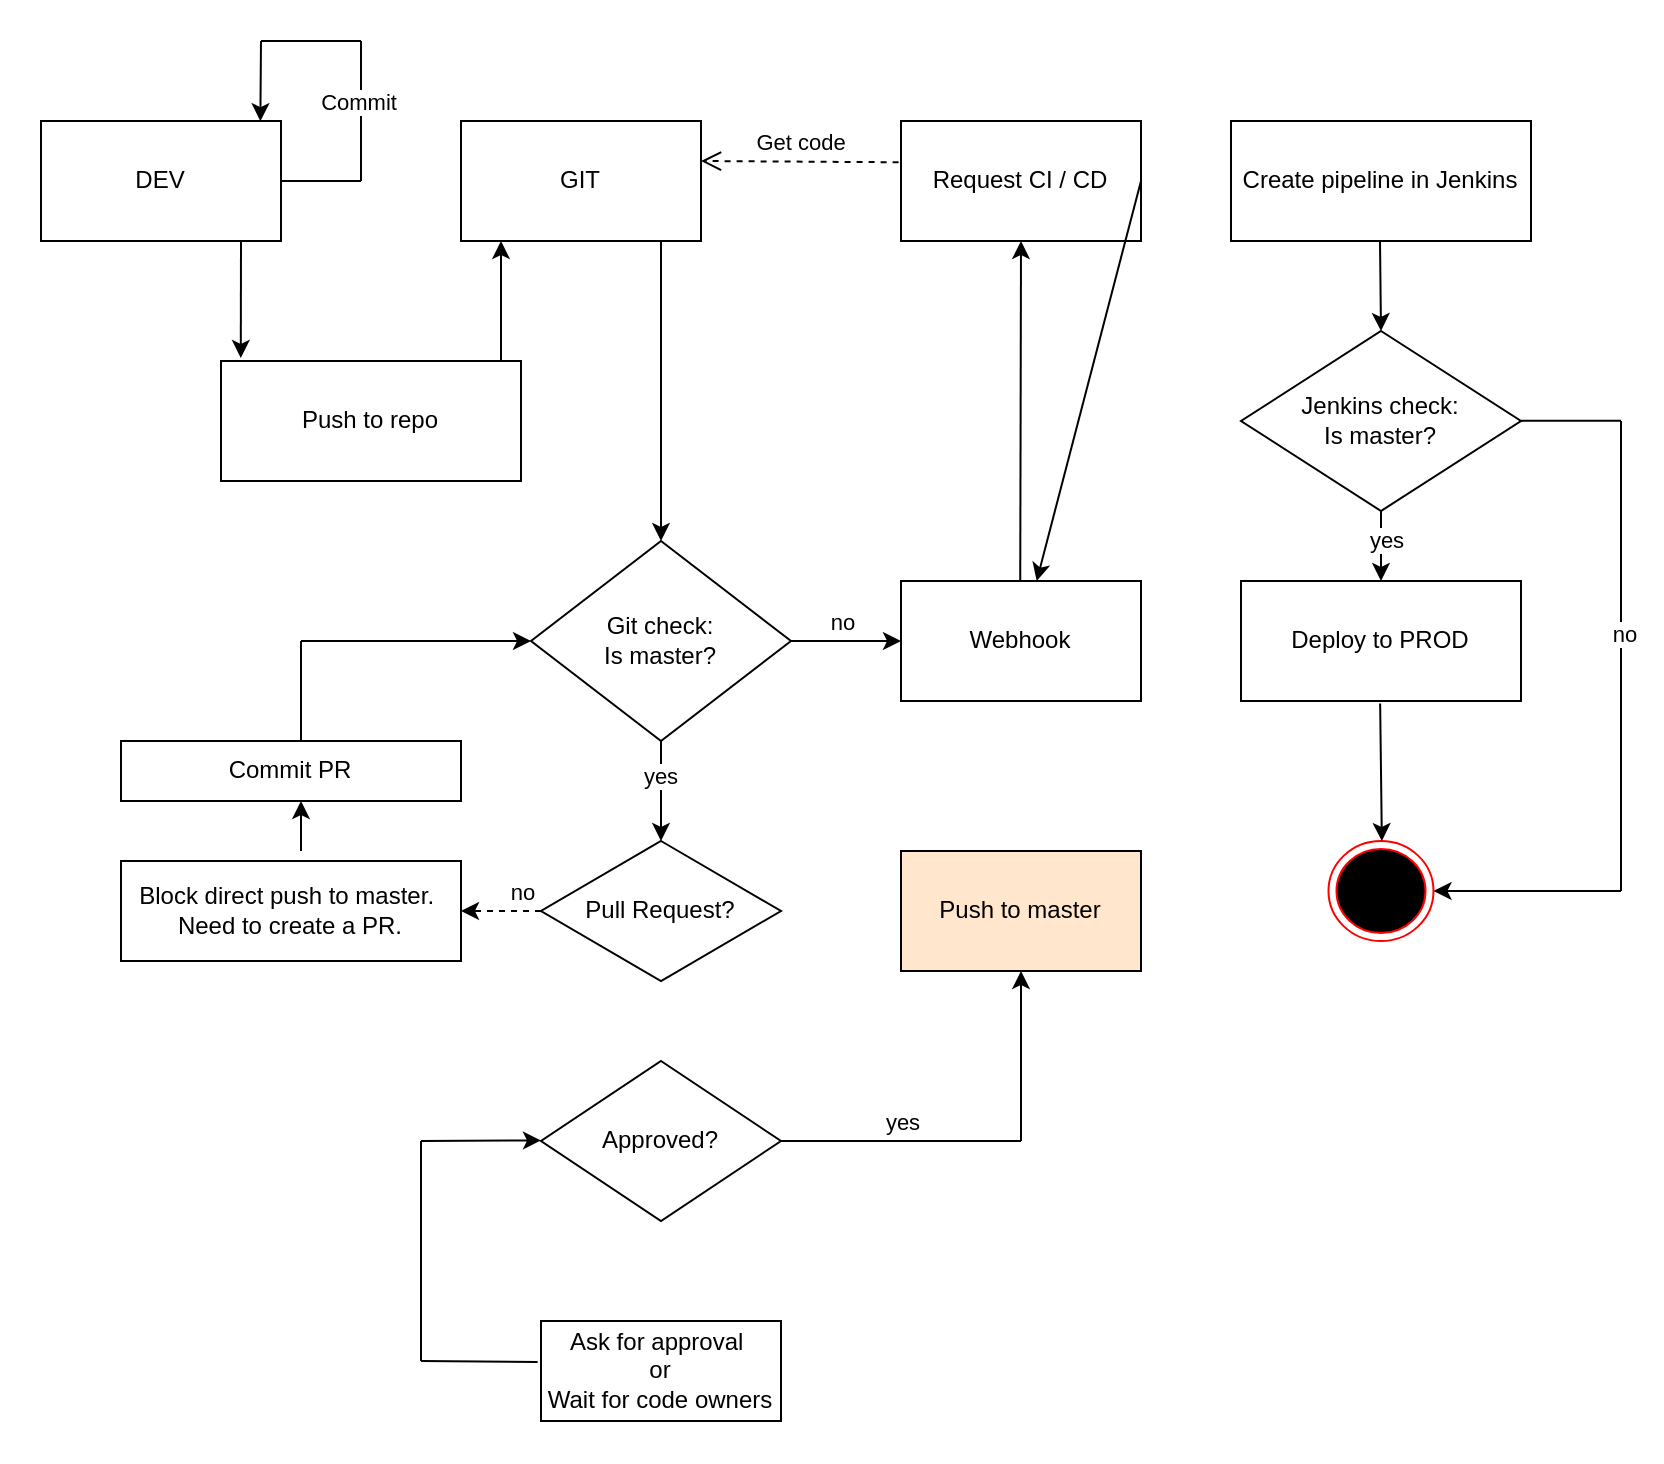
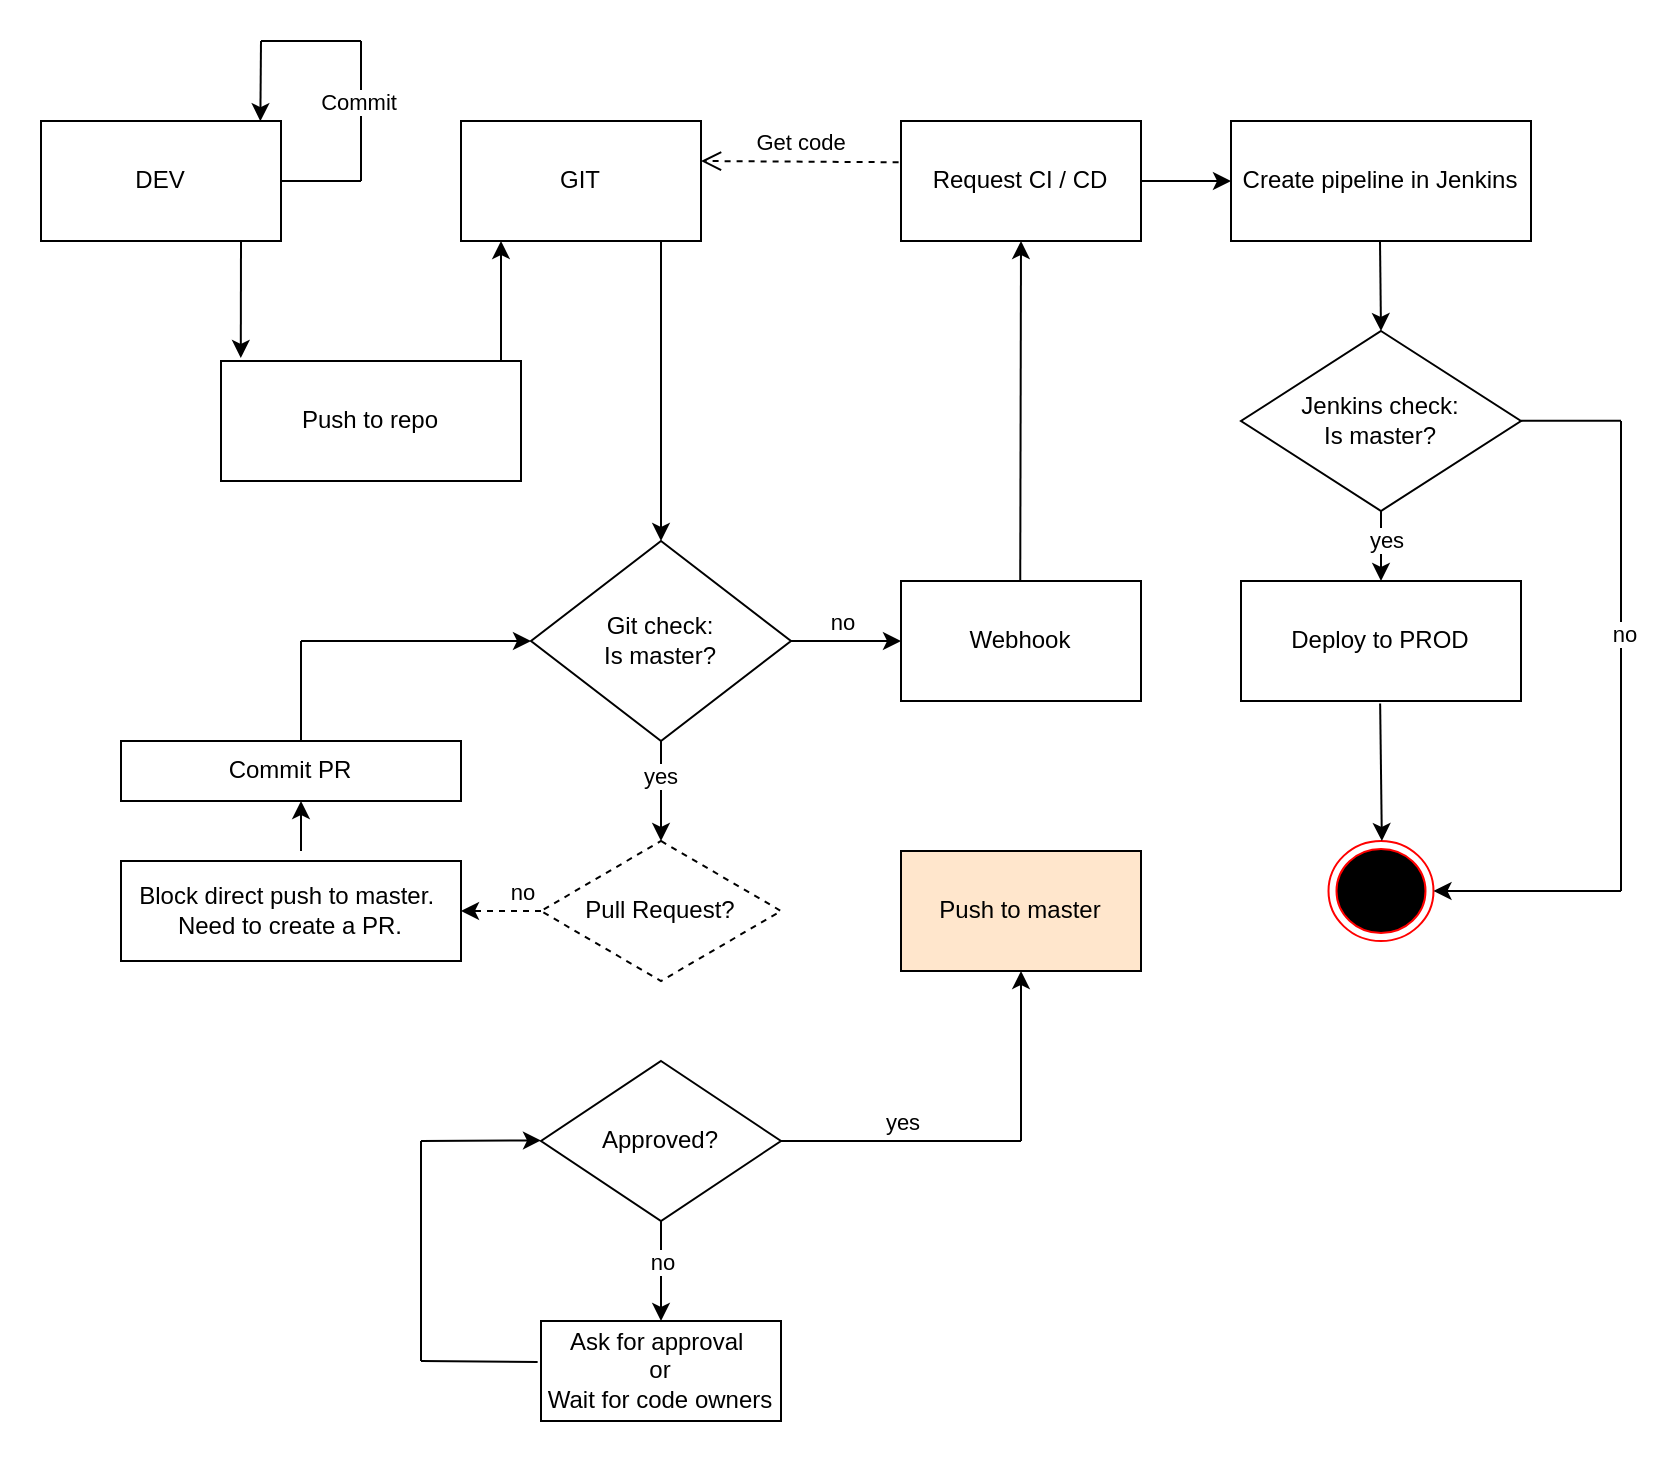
edge "Request CI / CD" -> "Webhook": now "Request CI / CD" -> "Create pipeline in Jenkins"
node "Pull Request?": style solid -> dashed
edge "Approved?" -> "Ask for approval or Wait for code owners": added, label "no"
